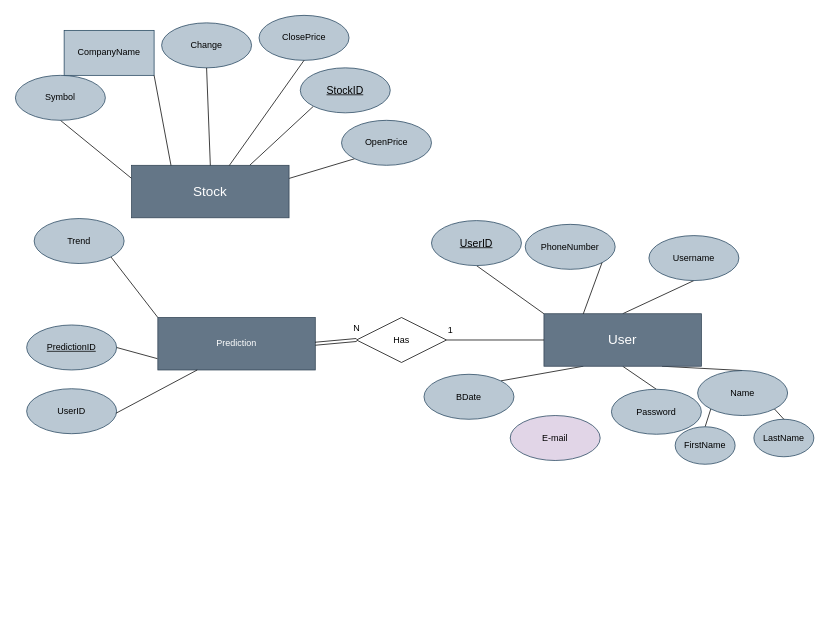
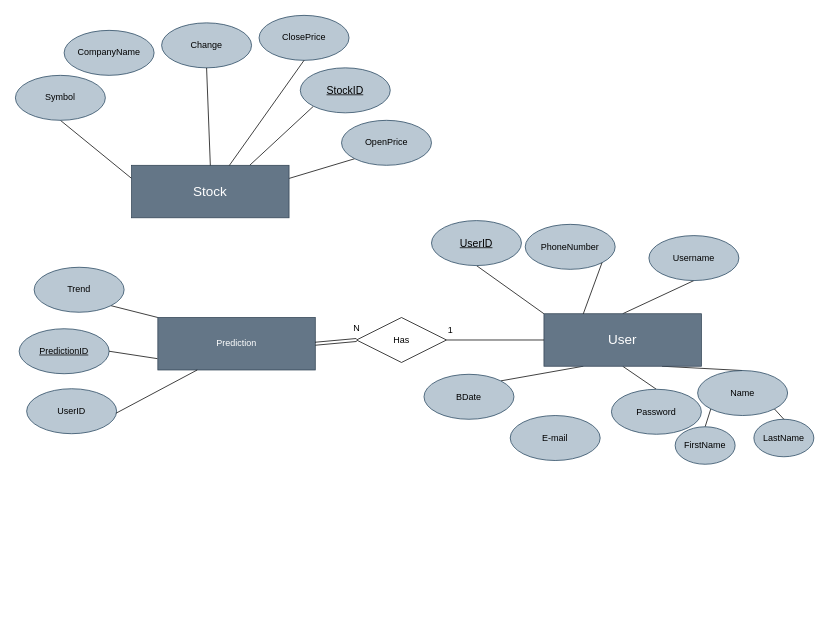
node "CompanyName": shape rectangle -> ellipse
edge "CompanyName" -- "Stock": removed
node "Trend": moved (79, 241) -> (79, 290)
node "PredictionID": moved (72, 348) -> (64, 351)
node "E-mail": fillcolor #e1d5e7 -> #bac8d3
